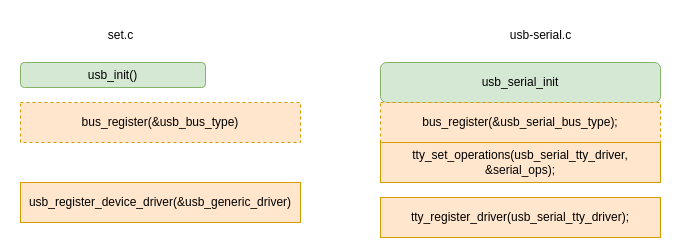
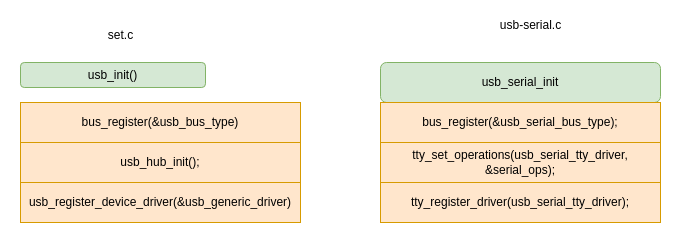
node "usb-serial.c": moved (541, 36) -> (531, 26)
node "bus_register(&usb_bus_type)": style dashed -> solid
node "bus_register(&usb_serial_bus_type);": style dashed -> solid
node "usb_hub_init();": added
node "tty_register_driver(usb_serial_tty_driver);": moved (521, 218) -> (521, 203)
